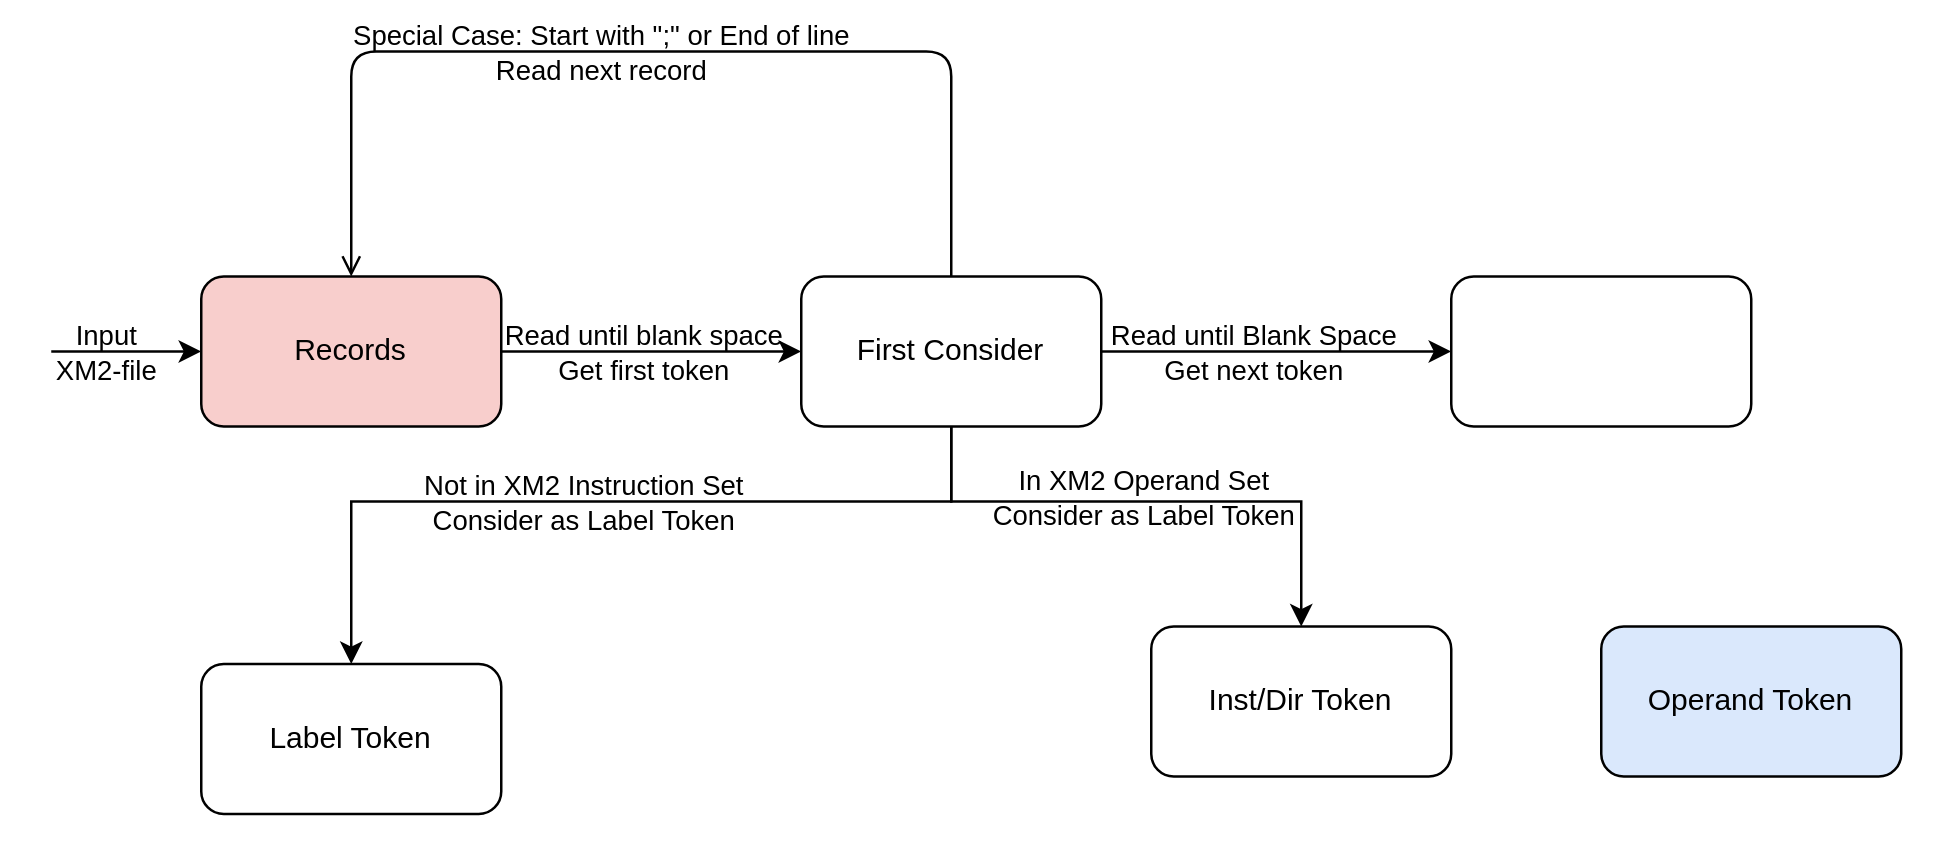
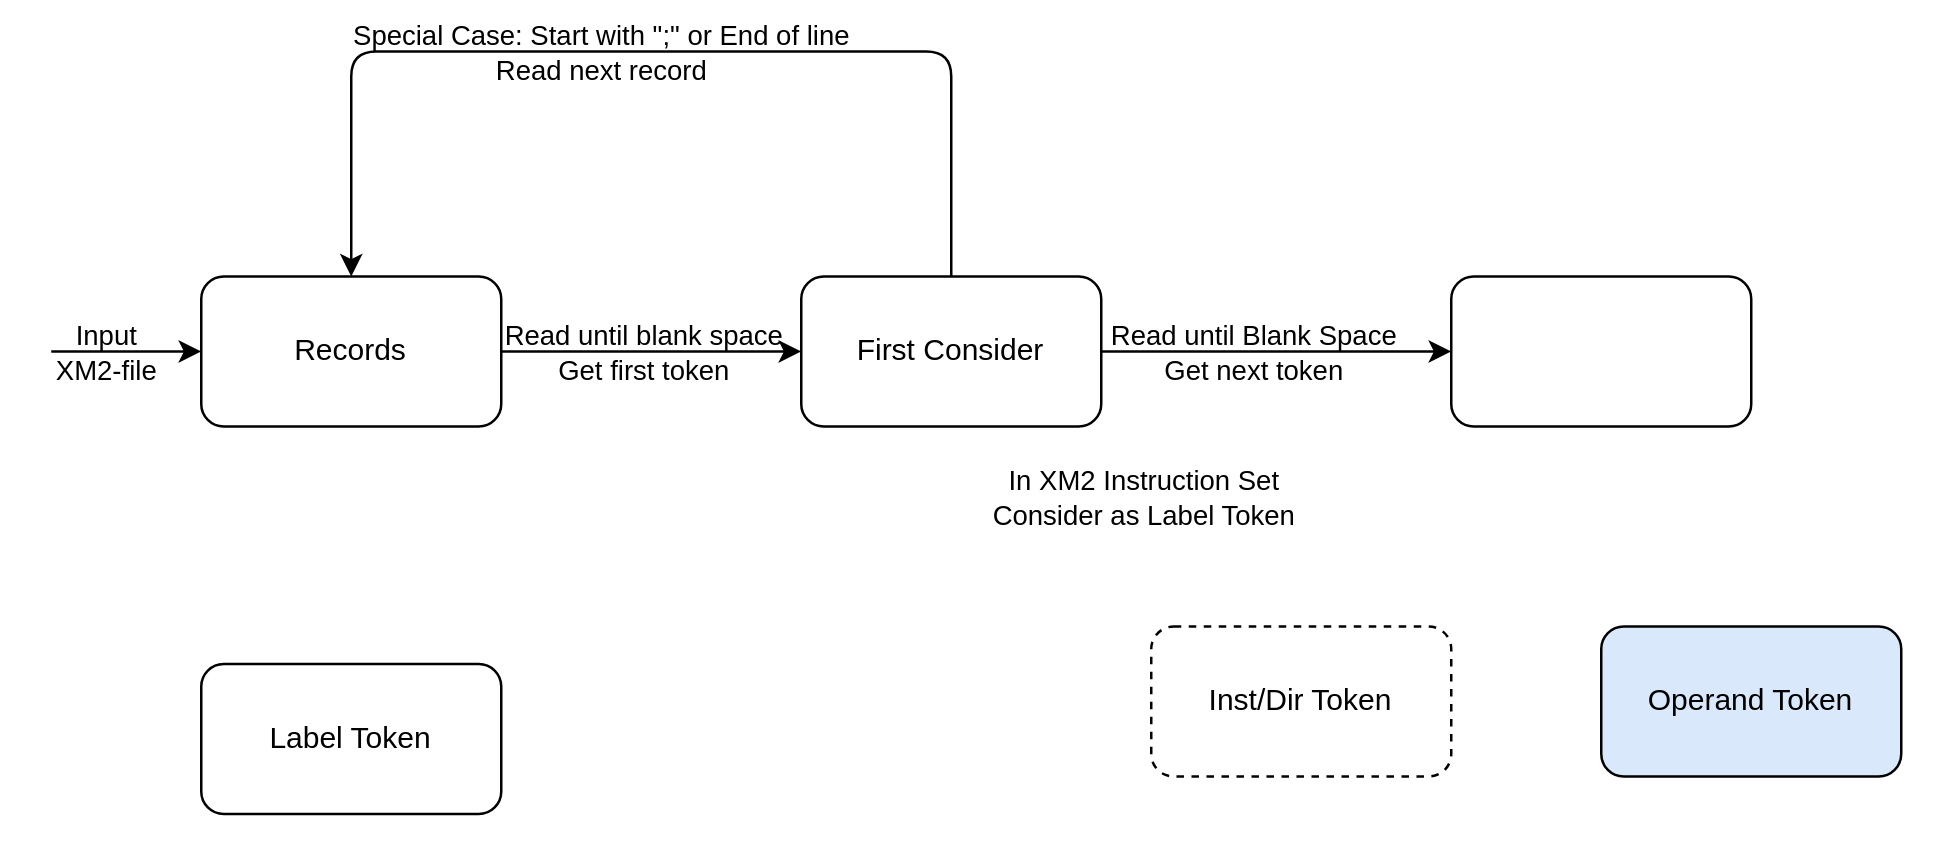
edge "First Consider" -> "Records": arrowhead open -> classic
node "Records": fillcolor #f8cecc -> #ffffff
node "In XM2 Operand Set Consider as Label Token": label "In XM2 Operand Set Consider as Label Token" -> "In XM2 Instruction Set Consider as Label Token"
edge "First Consider" -> "Label Token": removed, label "Not in XM2 Instruction Set Consider as Label Token"
edge "First Consider" -> "Inst/Dir Token": removed
node "Inst/Dir Token": style solid -> dashed
